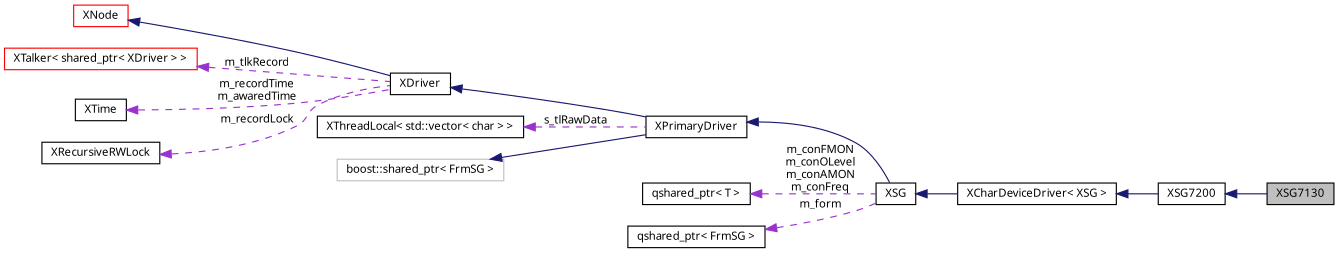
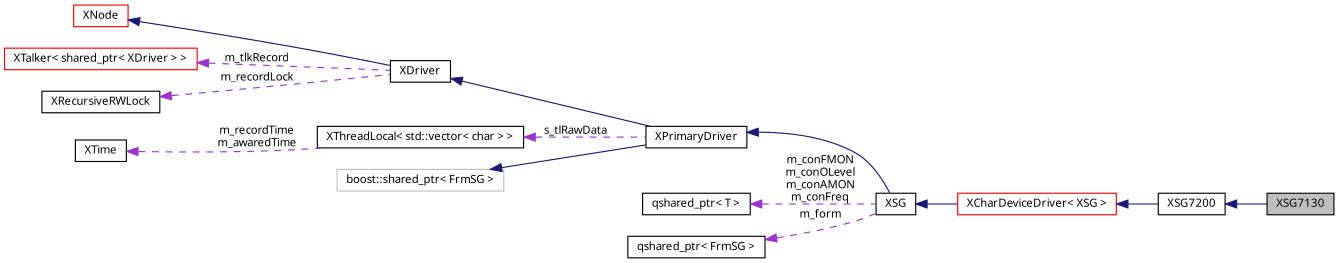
edge "XDriver" -> "XTime": now "XThreadLocal< std::vector< char > >" -> "XTime"
node "XCharDeviceDriver< XSG >": color black -> red
